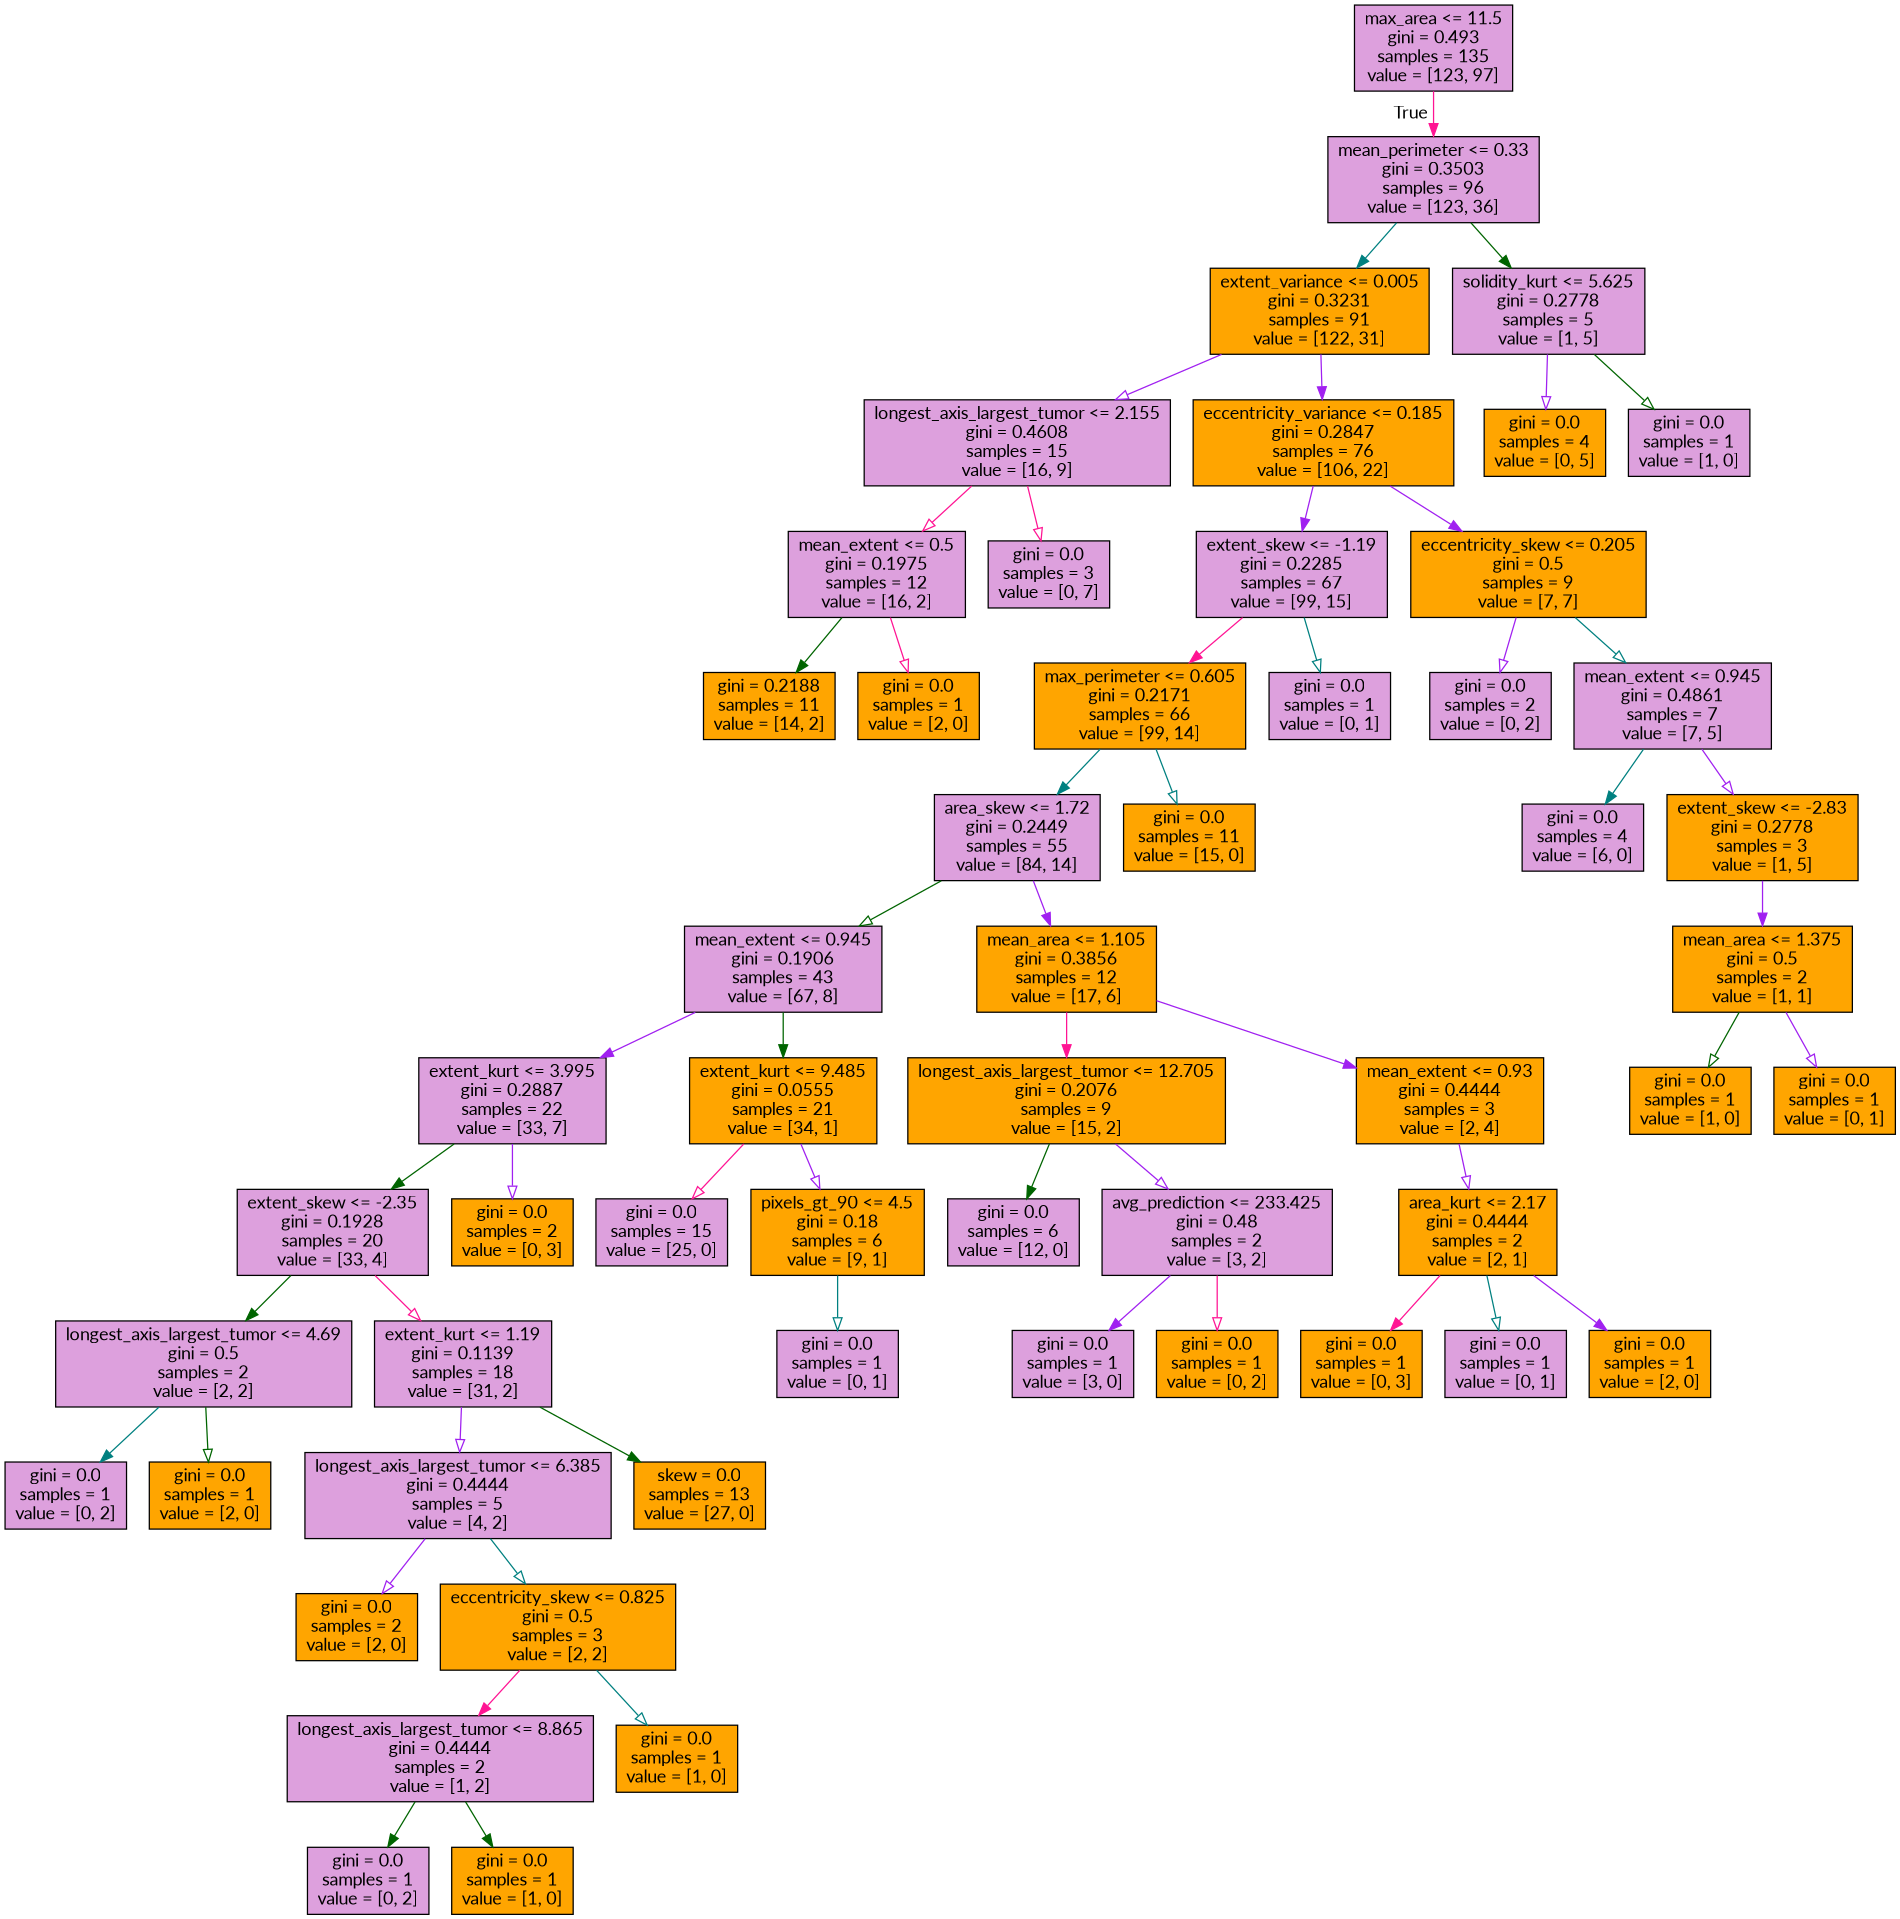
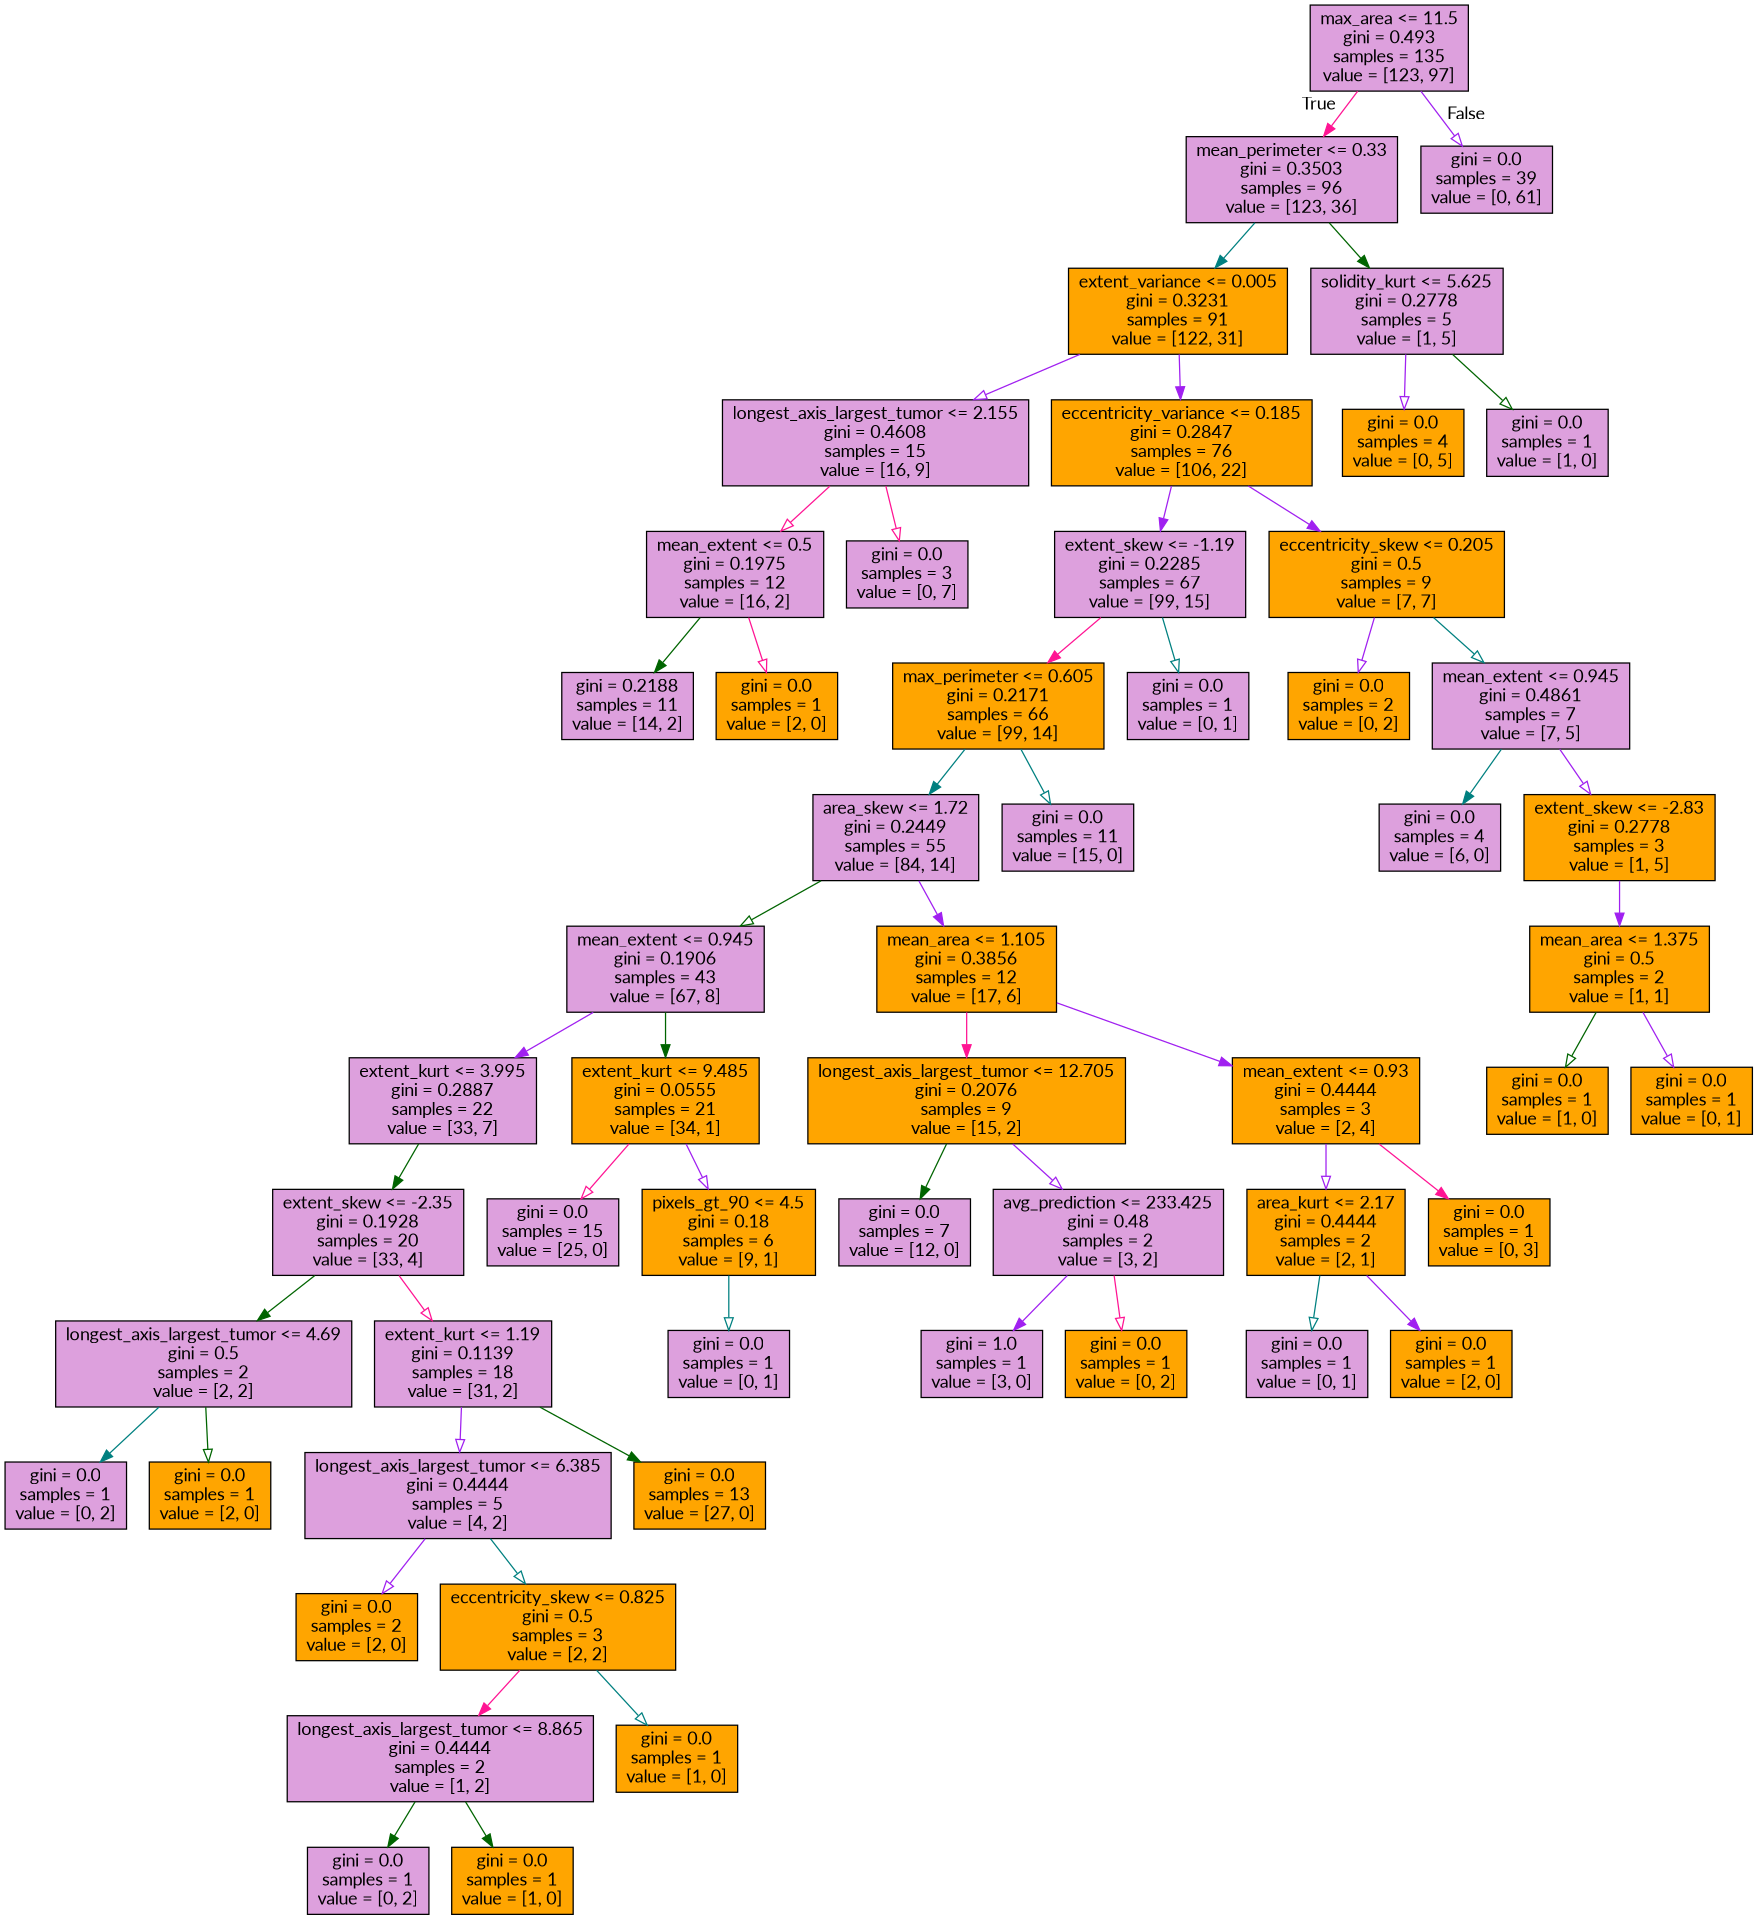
node "gini = 0.0 samples = 39 value = [0, 61]": added
node "gini = 0.2188 samples = 11 value = [14, 2]": fillcolor orange -> plum
node "gini = 0.0 samples = 2 value = [0, 2]": fillcolor plum -> orange
node "gini = 0.0 samples = 11 value = [15, 0]": fillcolor orange -> plum
node "gini = 0.0 samples = 2 value = [0, 3]": removed
node "gini = 0.0 samples = 6 value = [12, 0]": label "gini = 0.0 samples = 6 value = [12, 0]" -> "gini = 0.0 samples = 7 value = [12, 0]"
edge "area_kurt <= 2.17 gini = 0.4444 samples = 2 value = [2, 1]" -> "gini = 0.0 samples = 1 value = [0, 3]": now "mean_extent <= 0.93 gini = 0.4444 samples = 3 value = [2, 4]" -> "gini = 0.0 samples = 1 value = [0, 3]"
node "gini = 0.0 samples = 1 value = [3, 0]": label "gini = 0.0 samples = 1 value = [3, 0]" -> "gini = 1.0 samples = 1 value = [3, 0]"
node "skew = 0.0 samples = 13 value = [27, 0]": label "skew = 0.0 samples = 13 value = [27, 0]" -> "gini = 0.0 samples = 13 value = [27, 0]"
